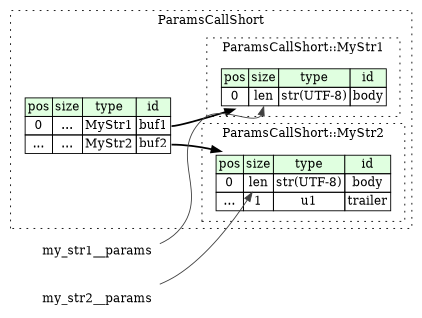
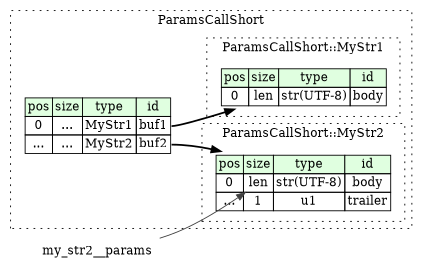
node "my_str1__params": removed
